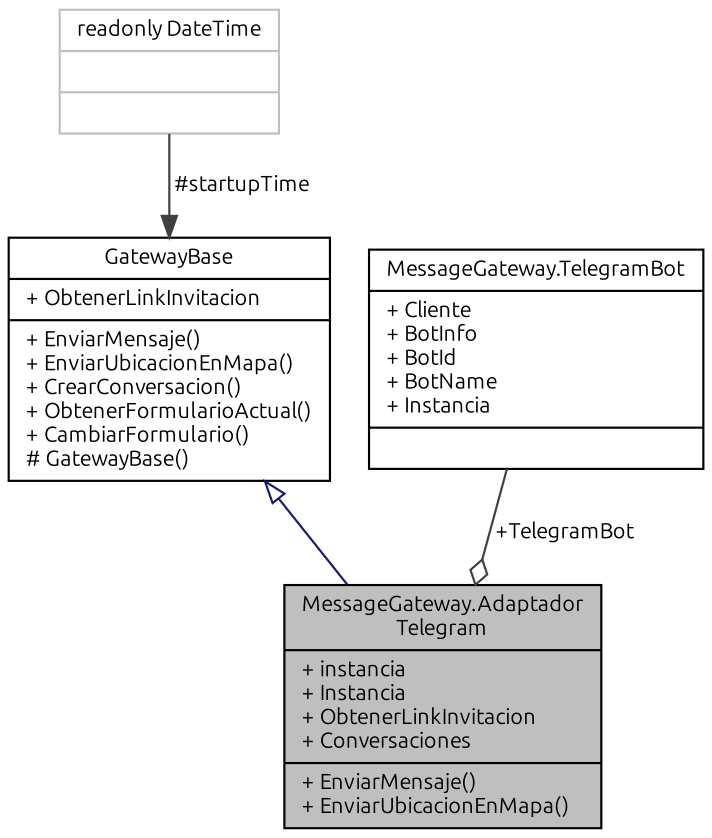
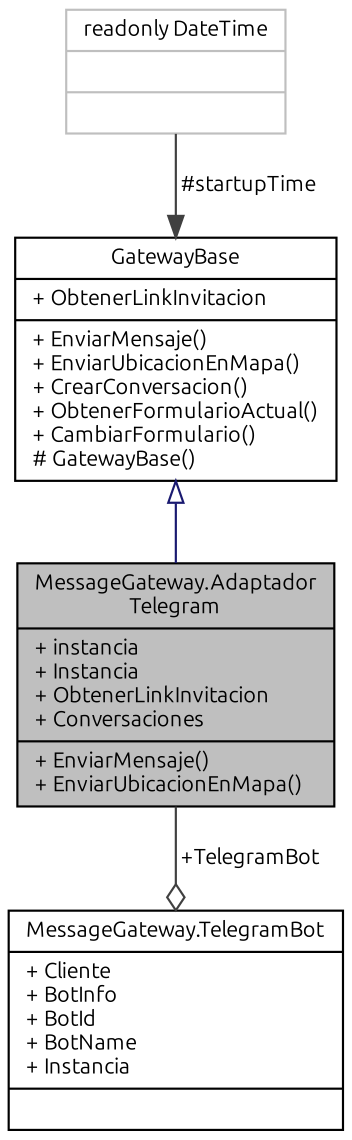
edge "MessageGateway.TelegramBot" -> "MessageGateway.Adaptador": reversed
